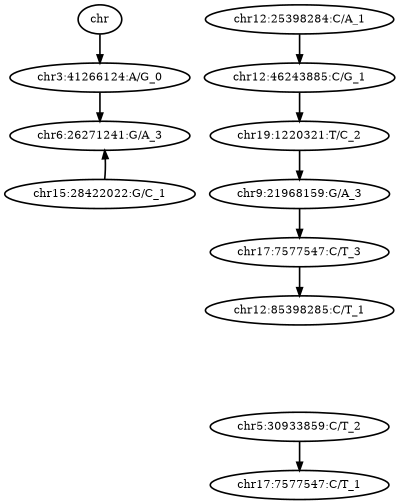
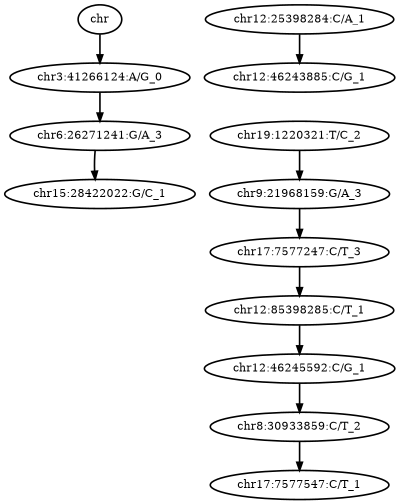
edge "chr12:46243885:C/G_1" -> "chr19:1220321:T/C_2": removed
edge "chr15:28422022:G/C_1" -> "chr6:26271241:G/A_3": reversed
node "chr17:7577547:C/T_3": label "chr17:7577547:C/T_3" -> "chr17:7577247:C/T_3"
node "chr12:46245592:C/G_1": added
node "chr5:30933859:C/T_2": label "chr5:30933859:C/T_2" -> "chr8:30933859:C/T_2"
